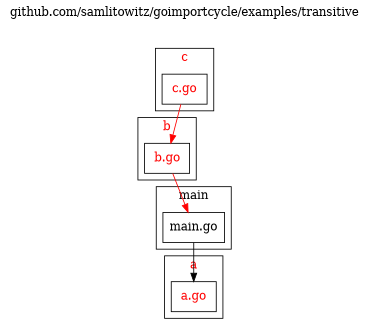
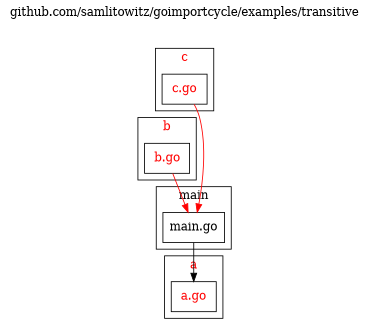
edge "c.go" -> "b.go": now "c.go" -> "main.go"
